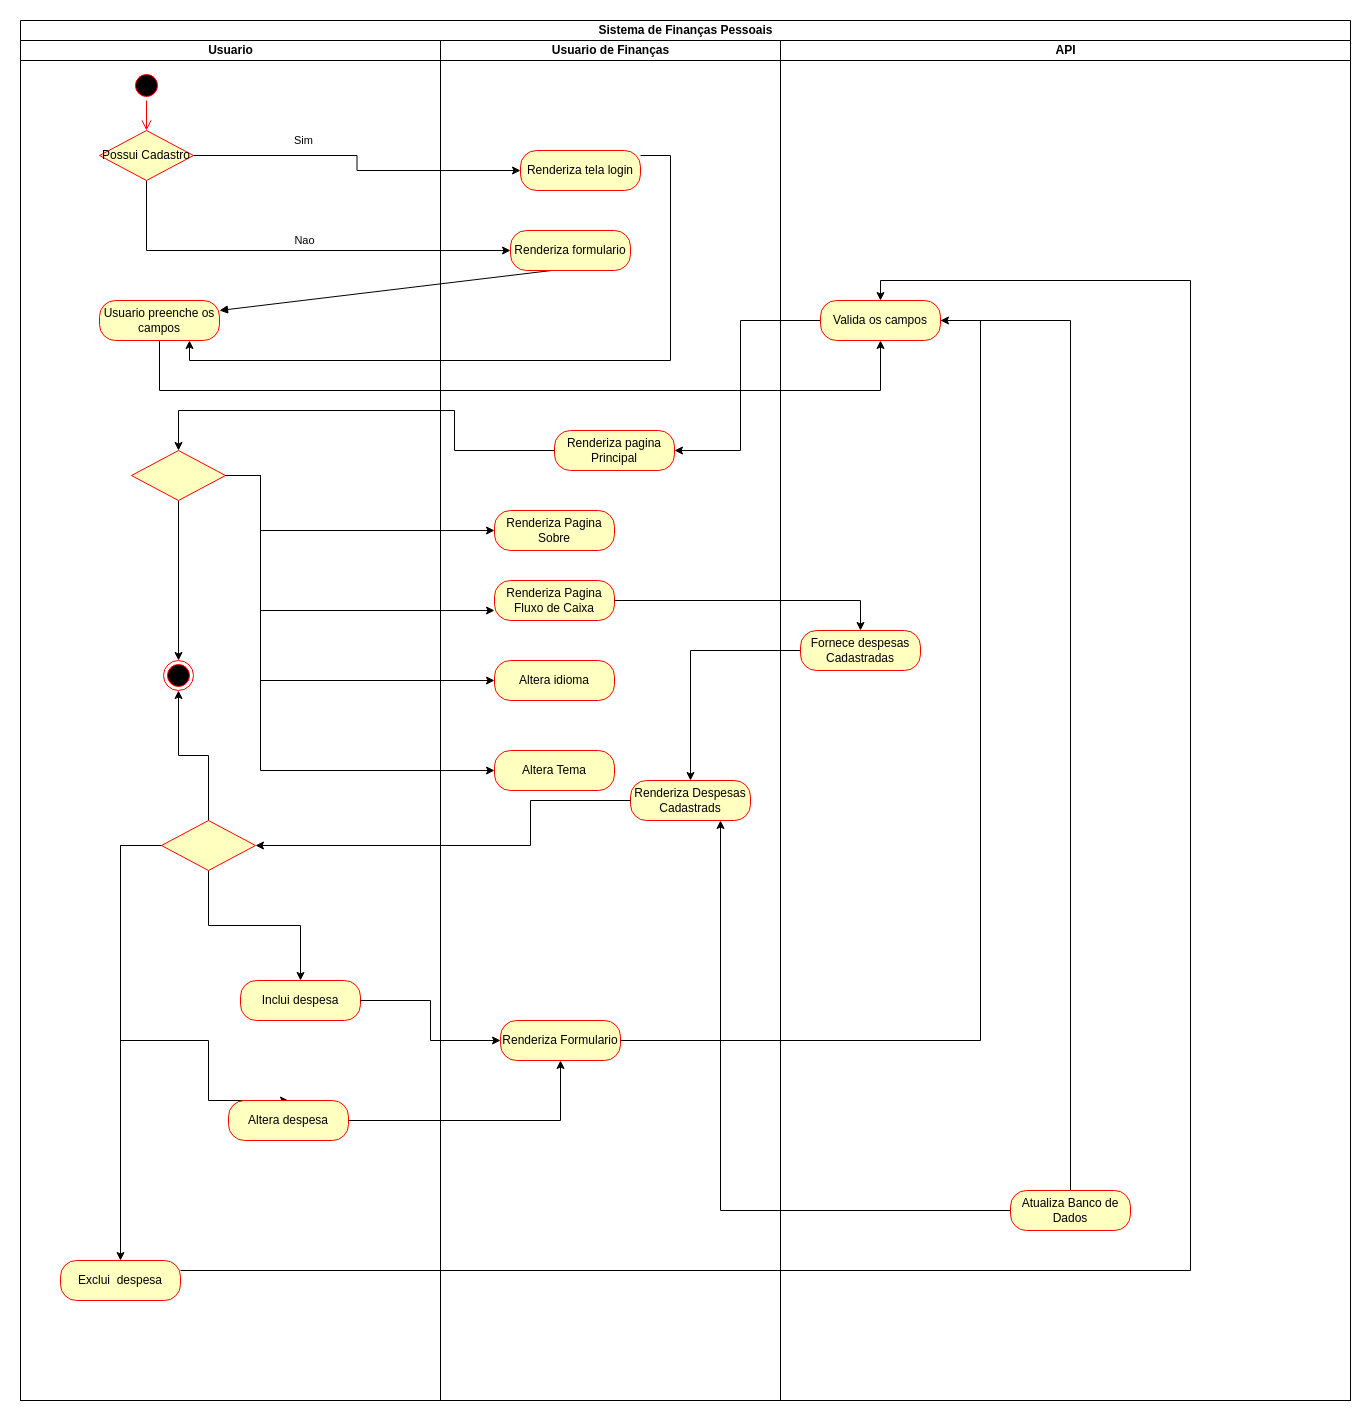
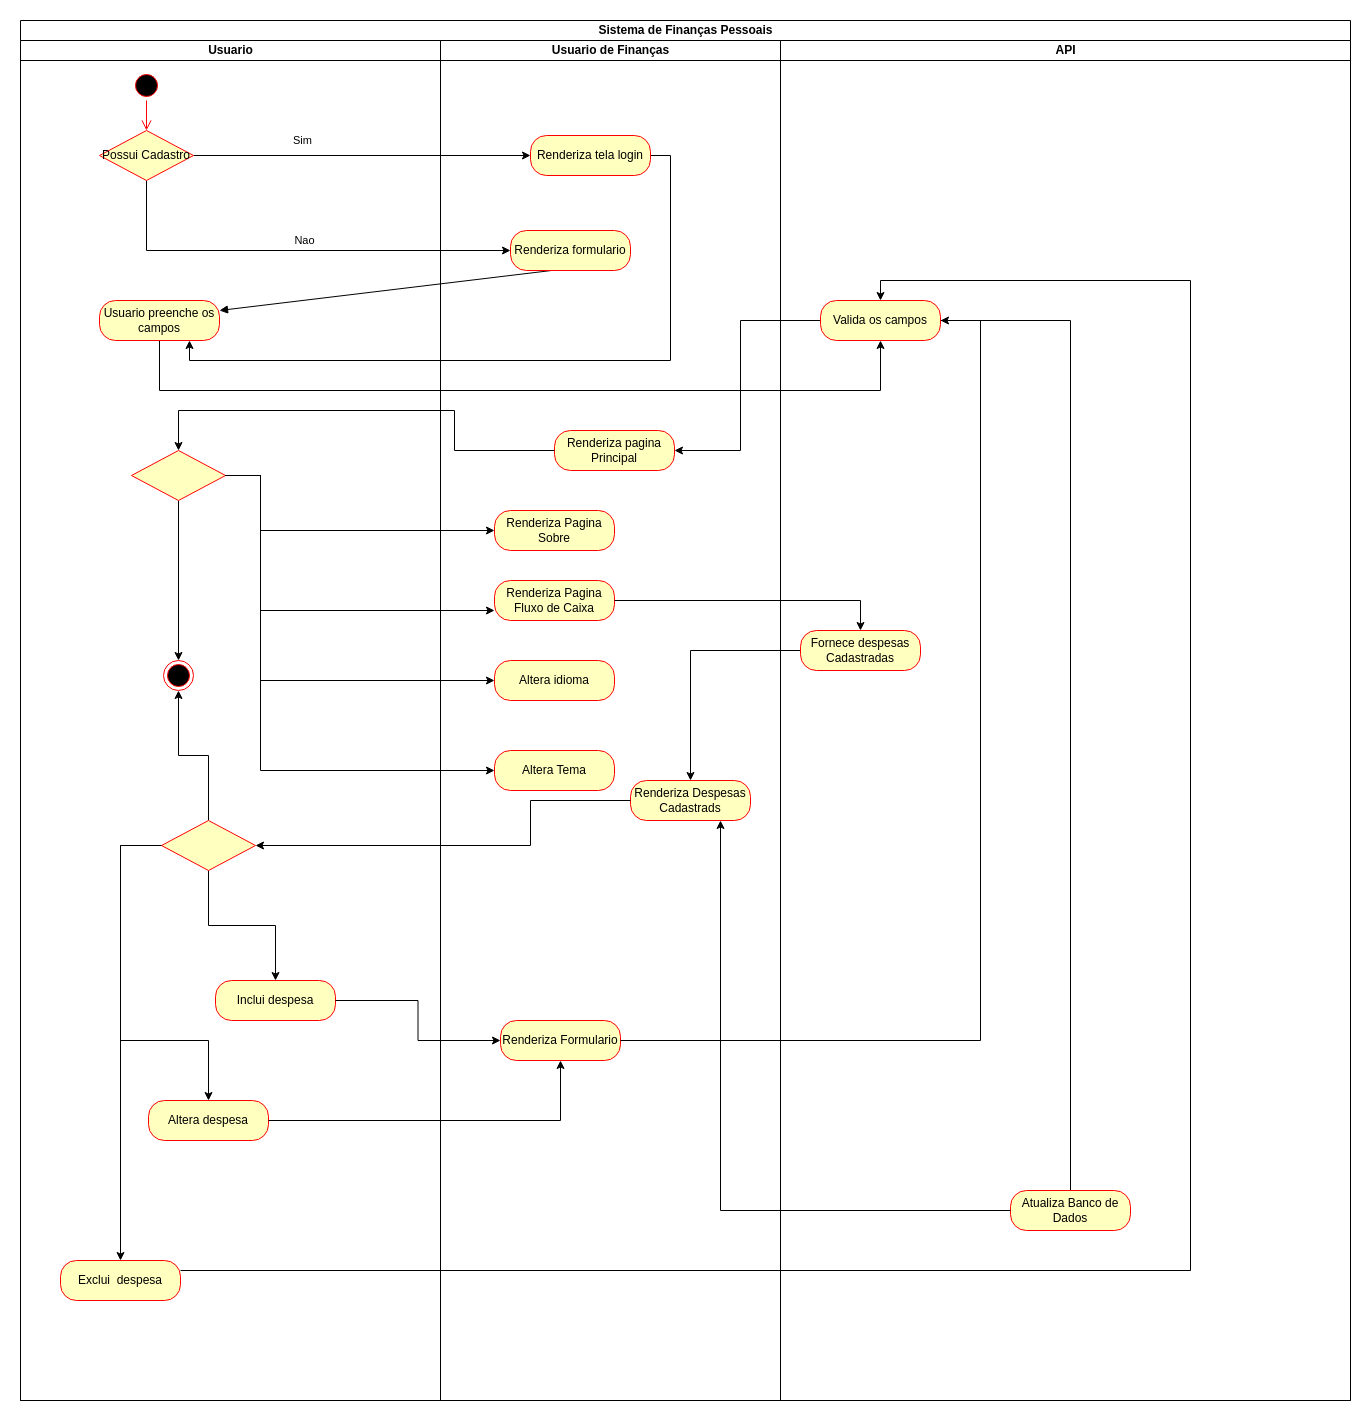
node "Renderiza tela login": moved (581, 171) -> (591, 156)
node "Inclui despesa": moved (301, 1001) -> (276, 1001)
node "Altera despesa": moved (289, 1121) -> (209, 1121)
